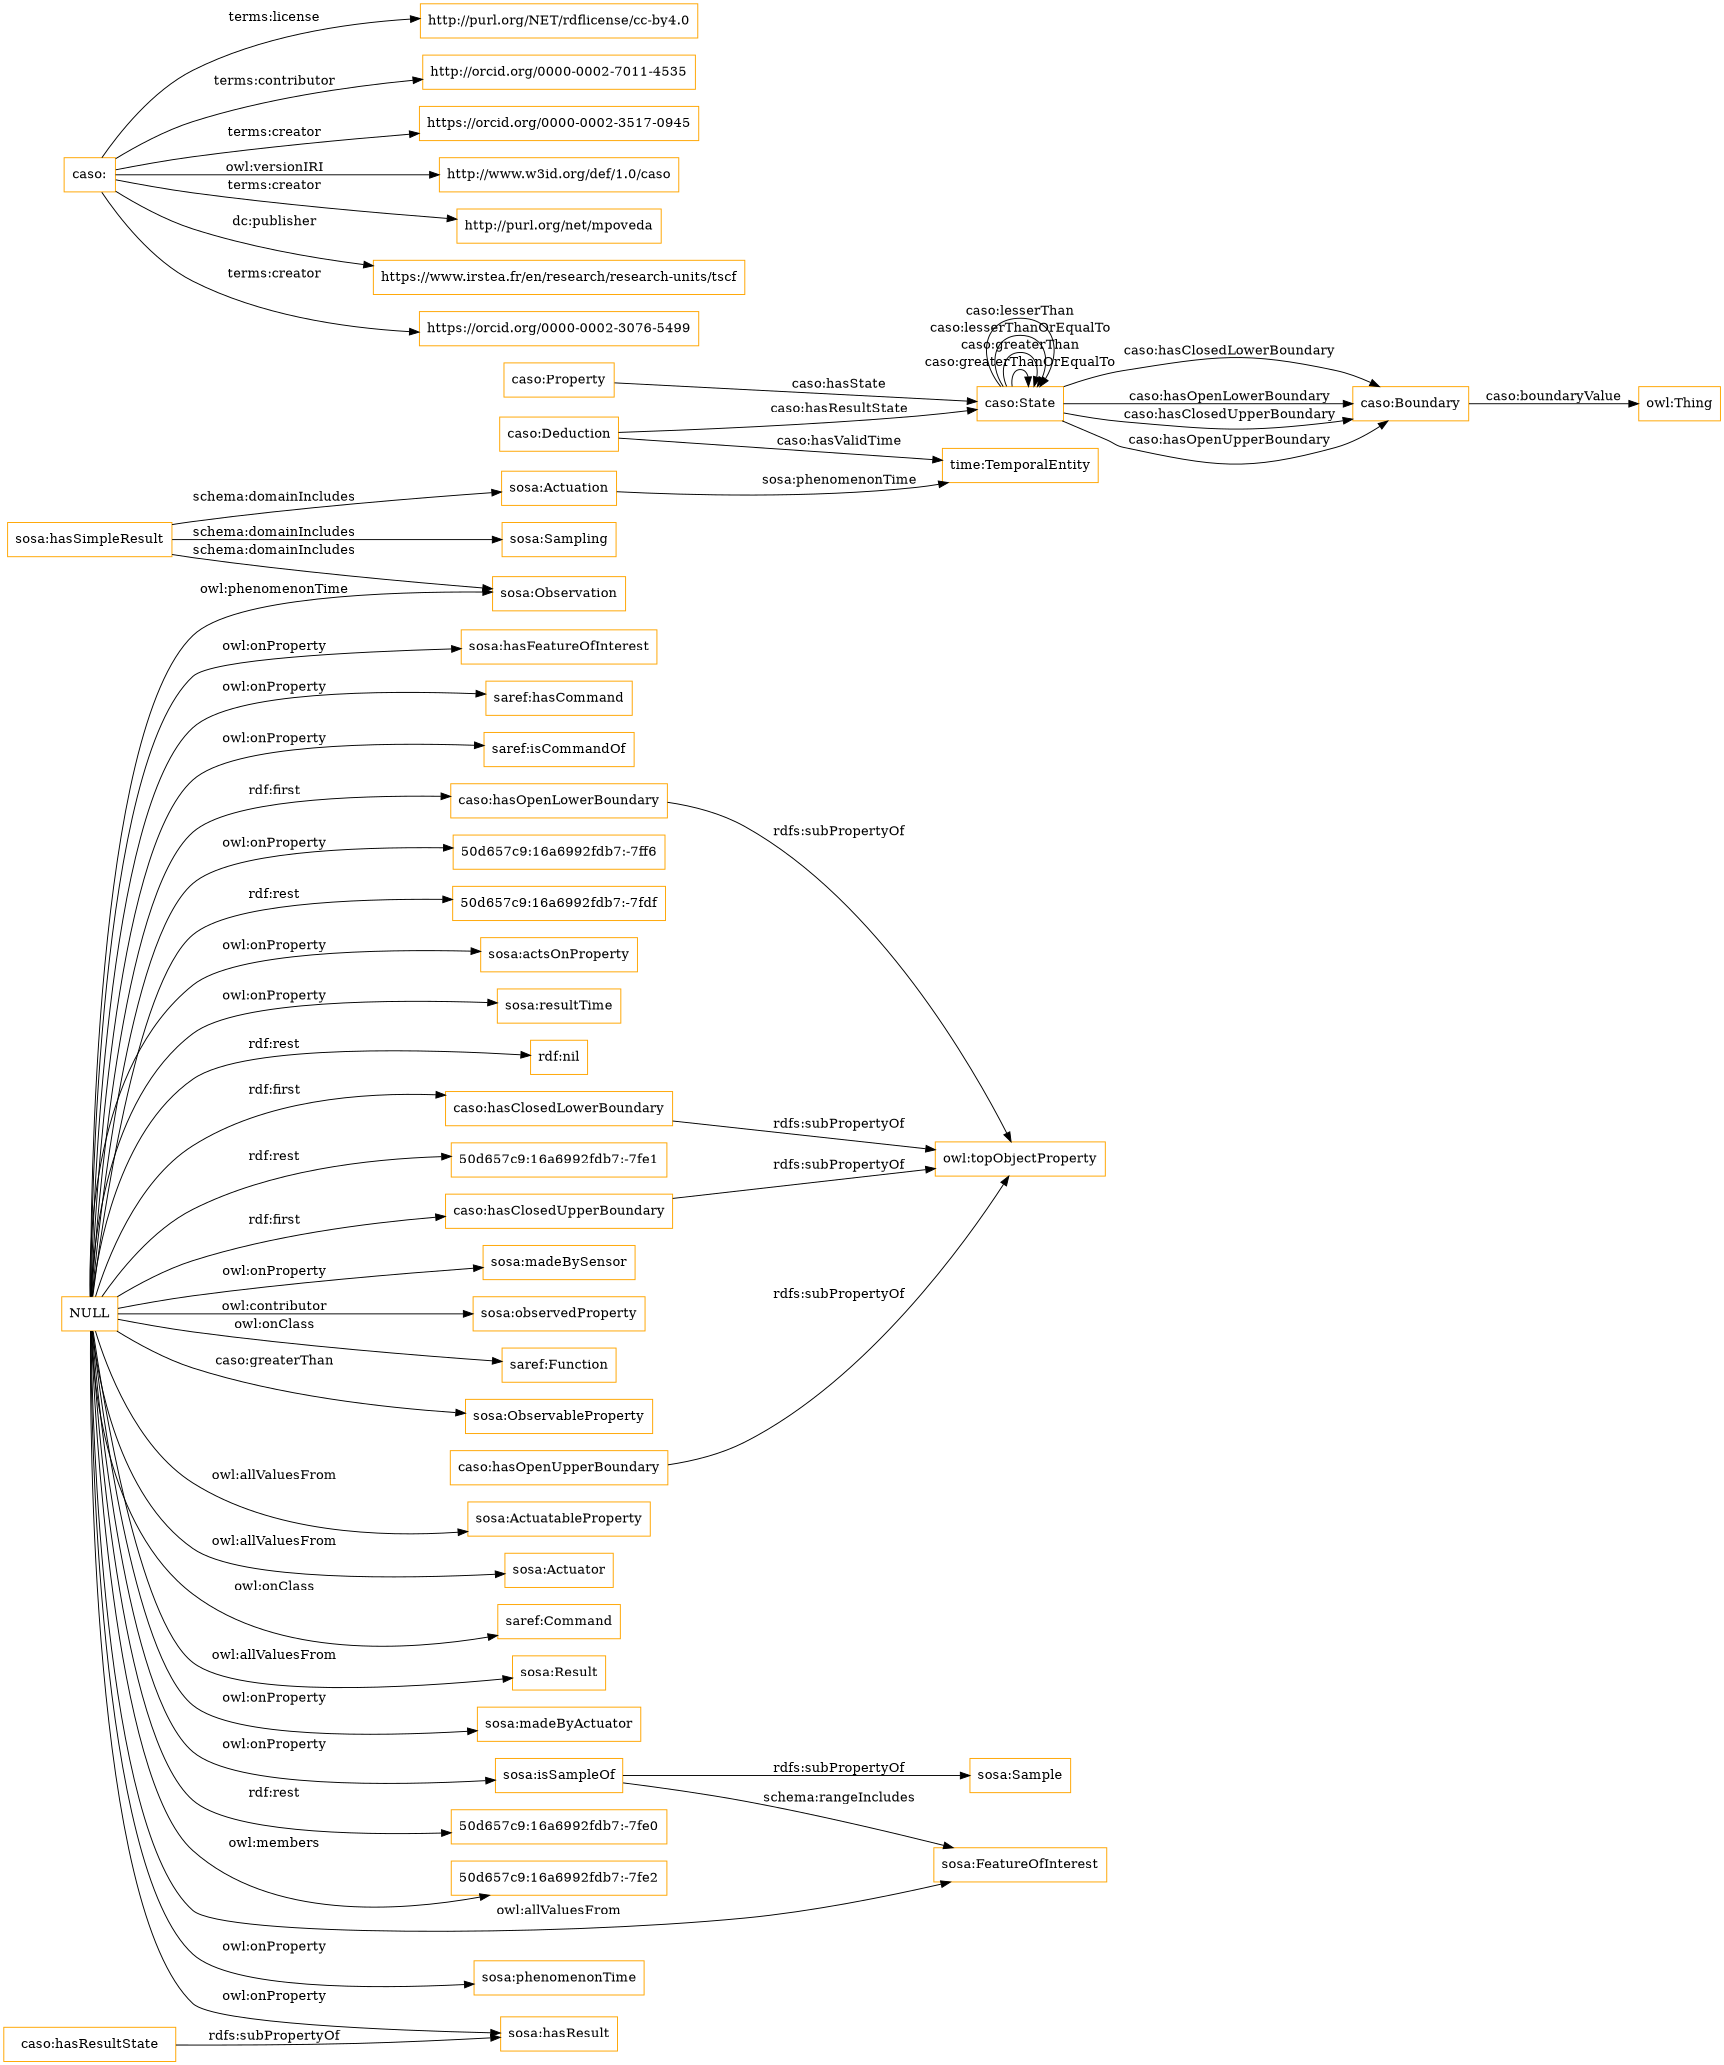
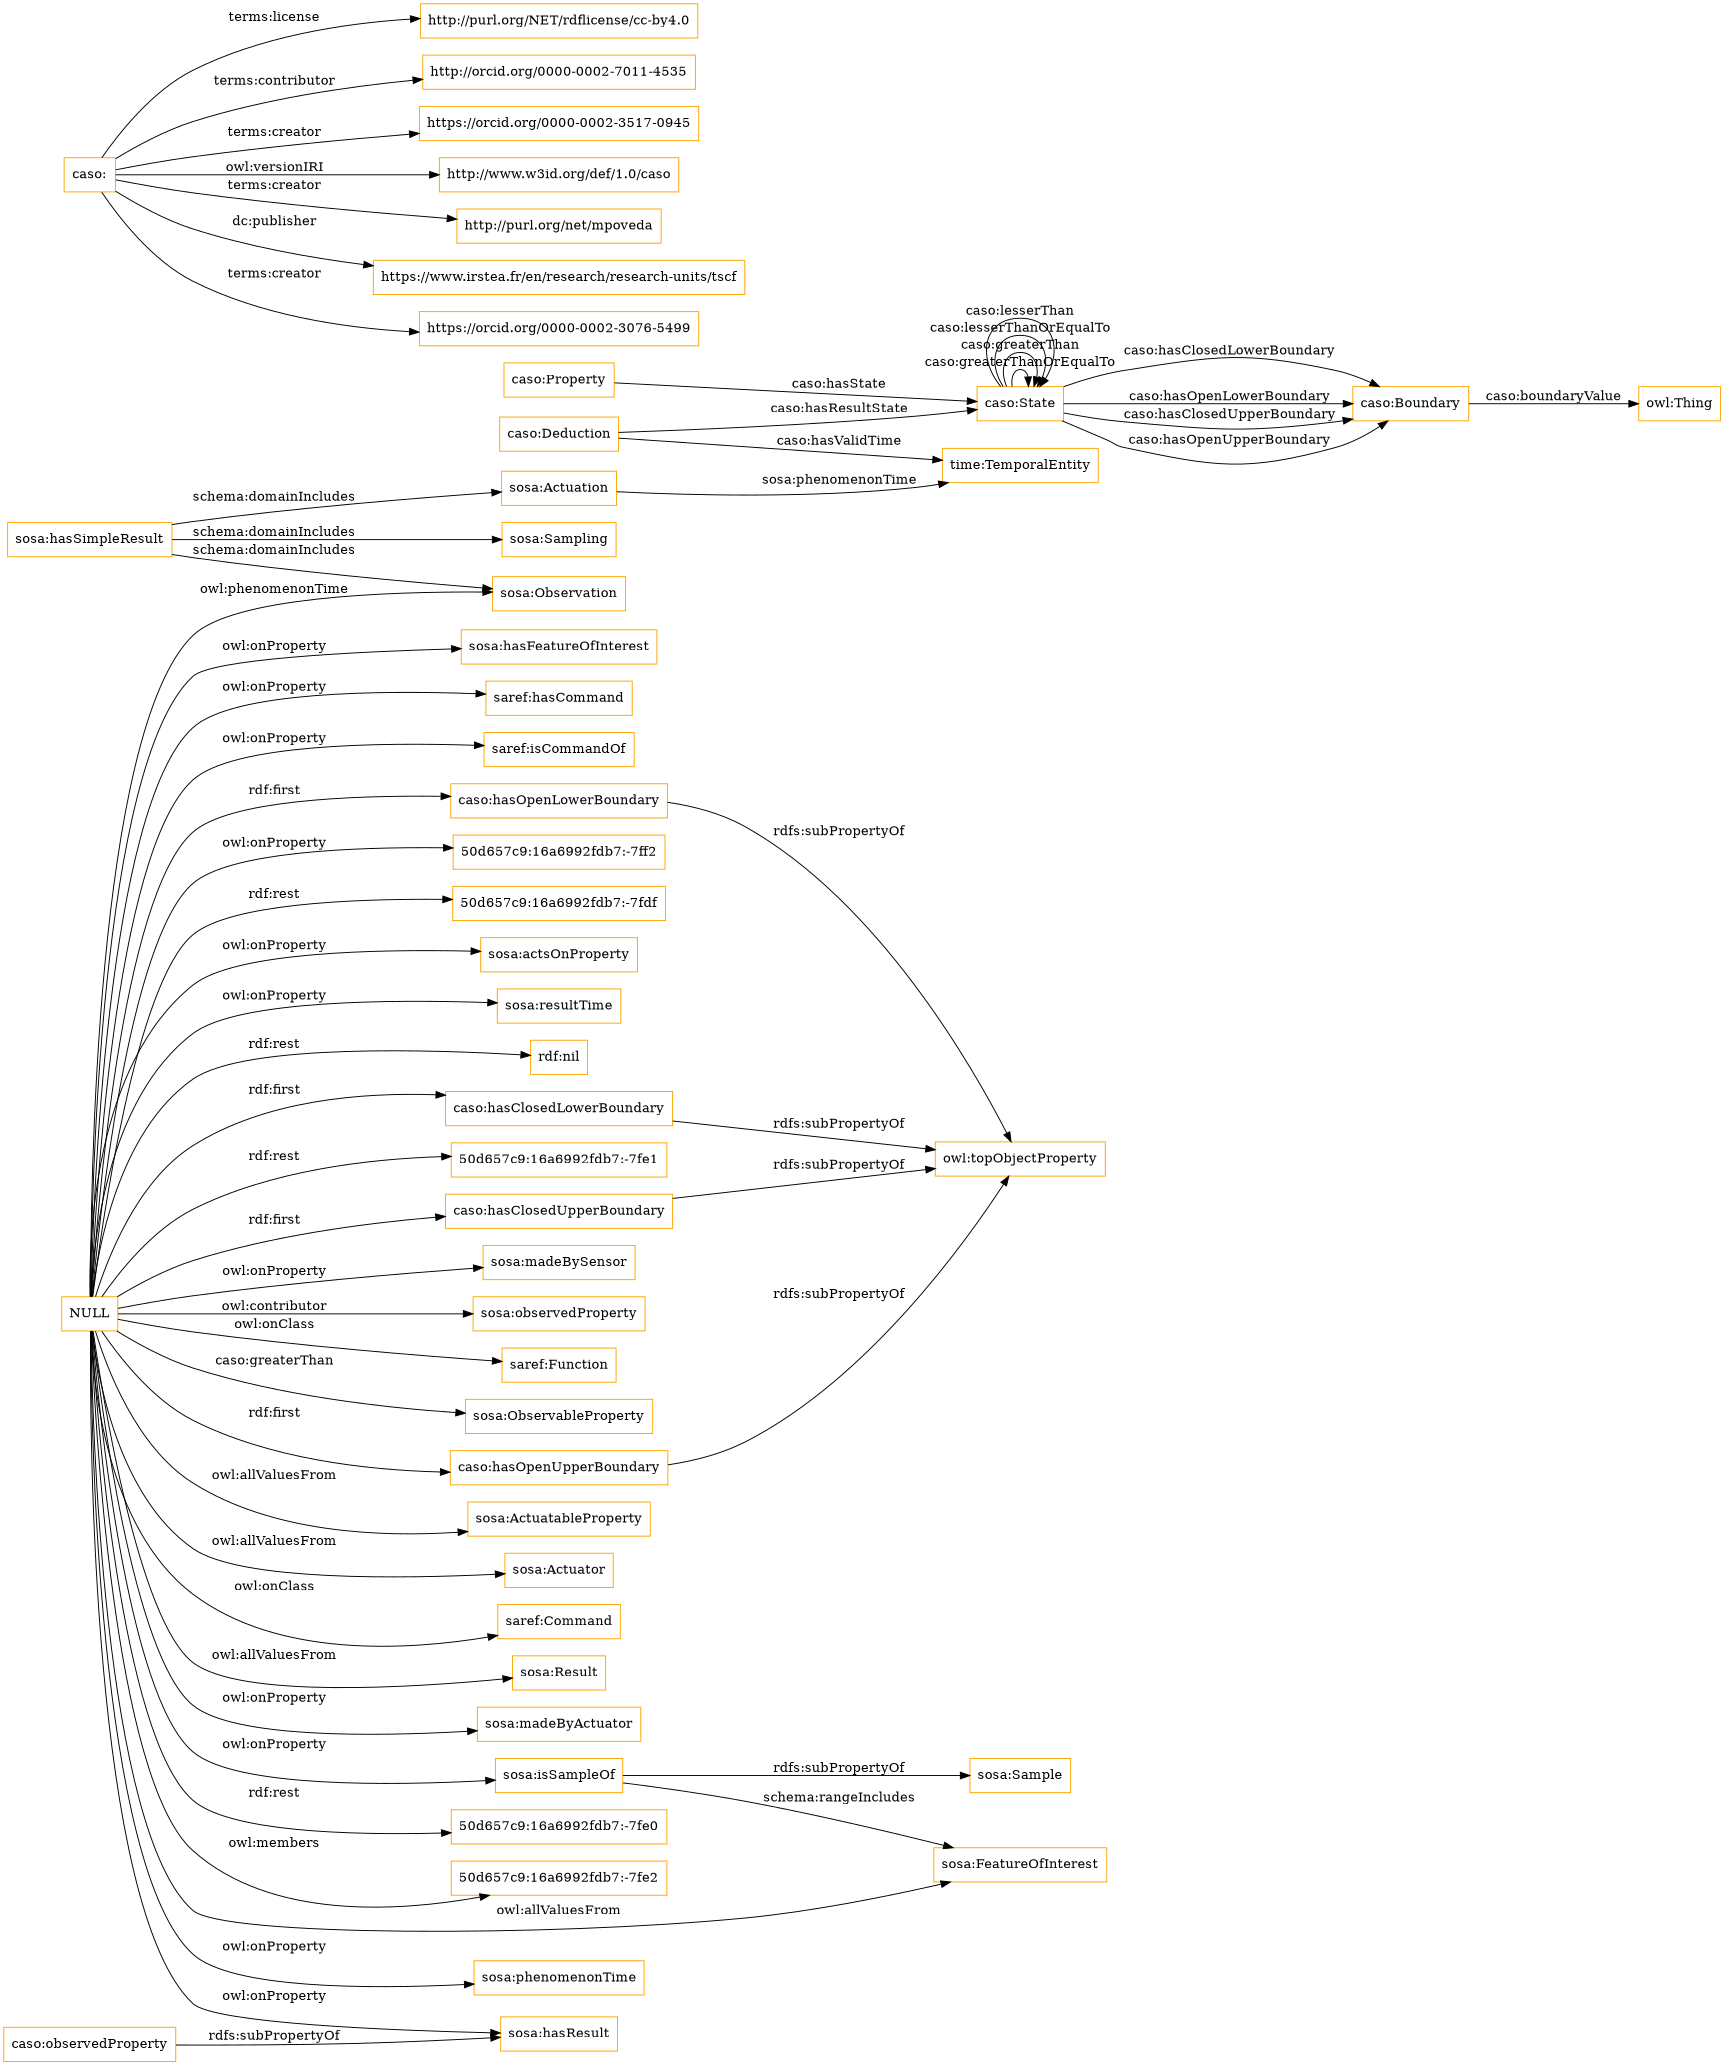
node "50d657c9:16a6992fdb7:-7ff6": label "50d657c9:16a6992fdb7:-7ff6" -> "50d657c9:16a6992fdb7:-7ff2"
edge "NULL" -> "caso:hasOpenUpperBoundary": added, label "rdf:first"
node "caso:hasResultState": label "caso:hasResultState" -> "caso:observedProperty"
